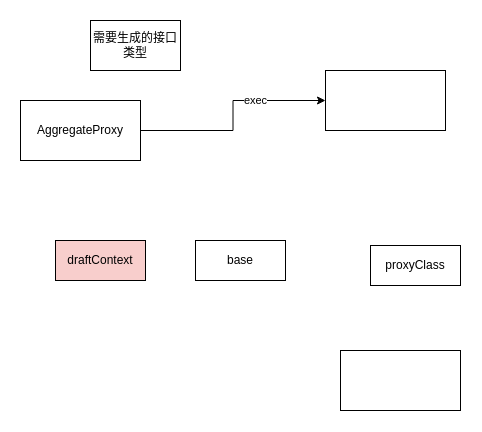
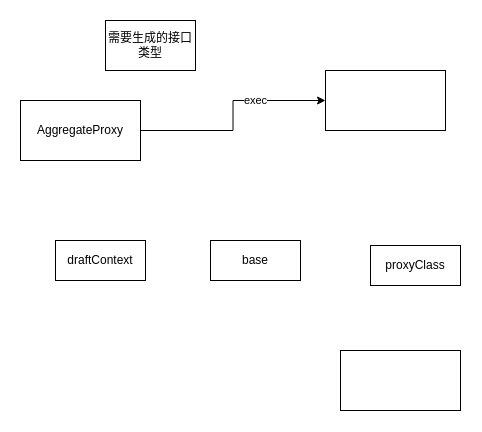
node "需要生成的接口类型": moved (136, 46) -> (151, 46)
node "draftContext": fillcolor #f8cecc -> #ffffff
node "base": moved (241, 261) -> (256, 261)
